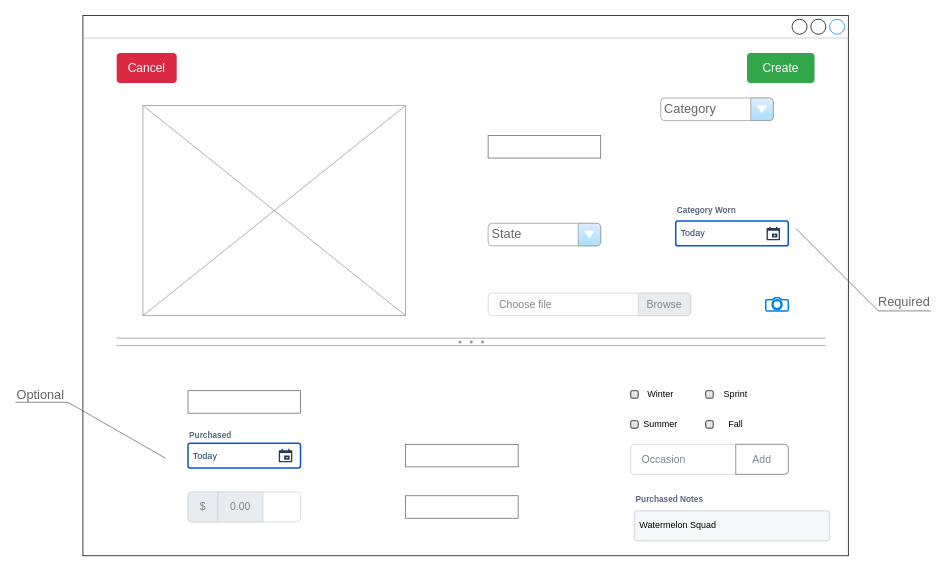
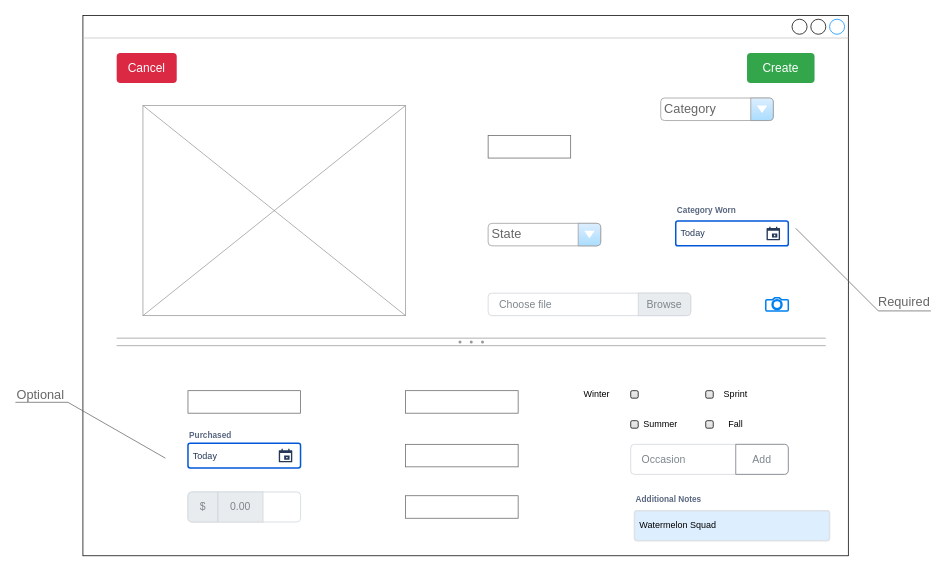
node "Name": size 113x23 -> 83x23
node "Winter": moved (660, 394) -> (597, 394)
node "Color": added
node "Purchased Notes": label "Purchased Notes" -> "Additional Notes"
node "Watermelon Squad": fillcolor #f7f8f9 -> #ddeeff
